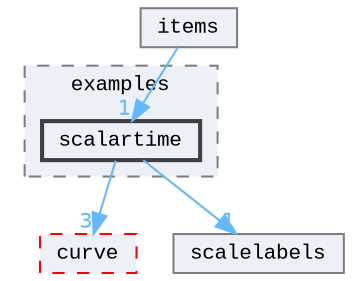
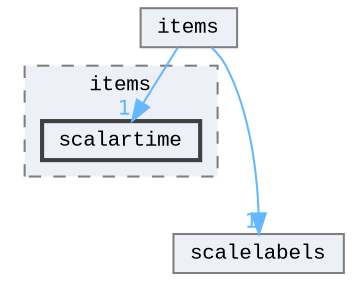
cluster "examples": label "examples" -> "items"
edge "scalartime" -> "scalelabels": now "items" -> "scalelabels"
node "curve": removed
